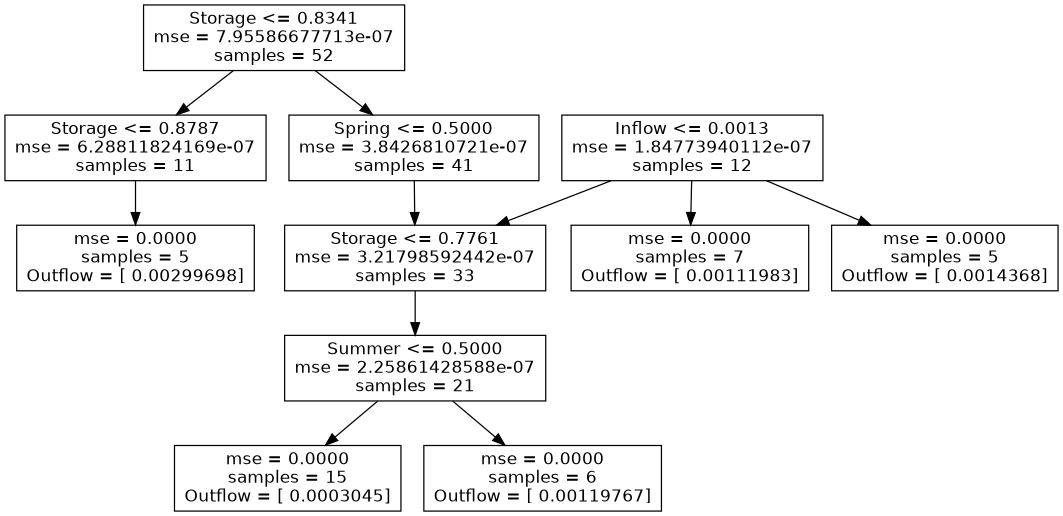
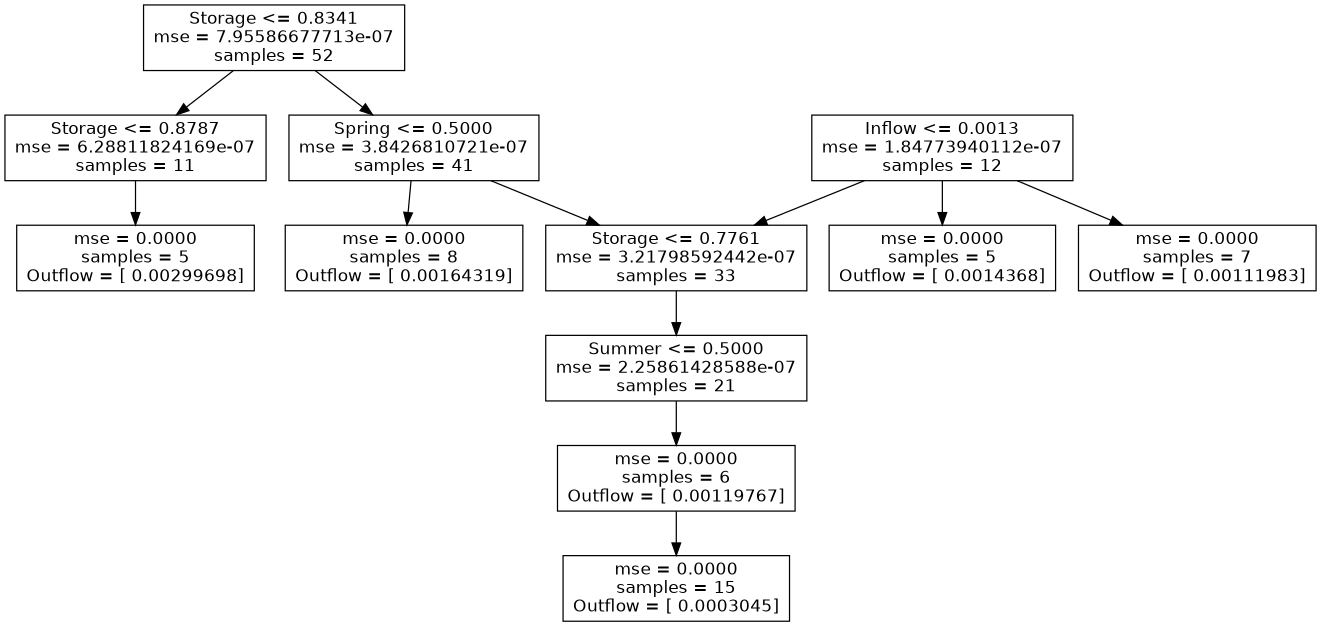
node "mse = 0.0000 samples = 8 Outflow = [ 0.00164319]": added
edge "Summer <= 0.5000 mse = 2.25861428588e-07 samples = 21" -> "mse = 0.0000 samples = 15 Outflow = [ 0.0003045]": now "mse = 0.0000 samples = 6 Outflow = [ 0.00119767]" -> "mse = 0.0000 samples = 15 Outflow = [ 0.0003045]"
